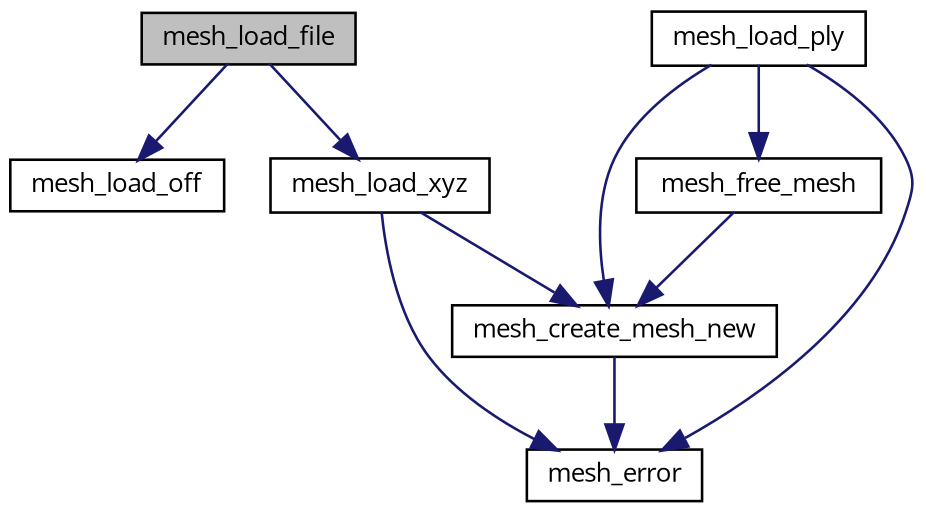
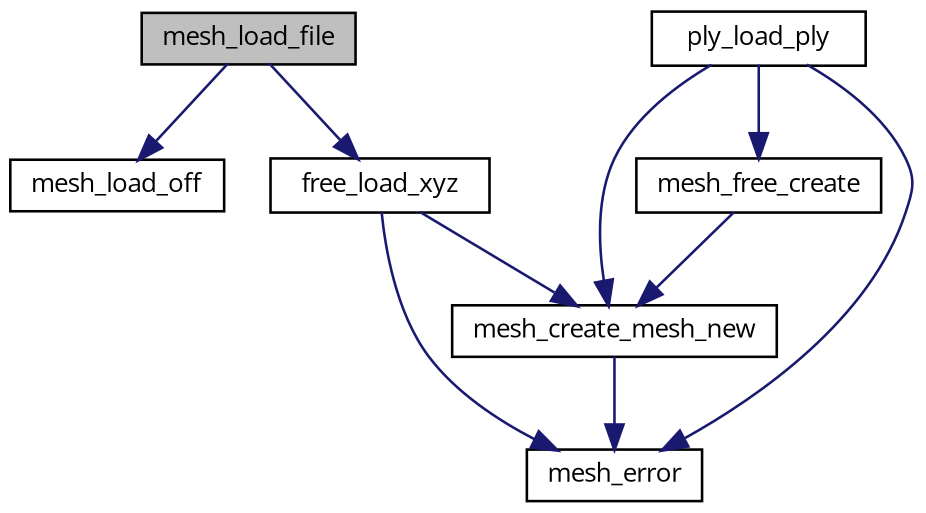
node "mesh_load_ply": label "mesh_load_ply" -> "ply_load_ply"
node "mesh_load_xyz": label "mesh_load_xyz" -> "free_load_xyz"
node "mesh_free_mesh": label "mesh_free_mesh" -> "mesh_free_create"
